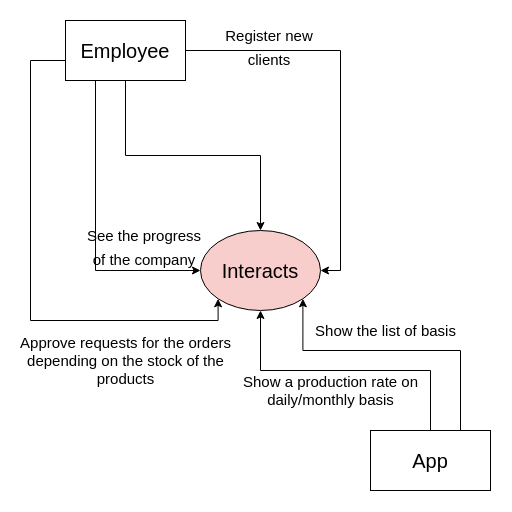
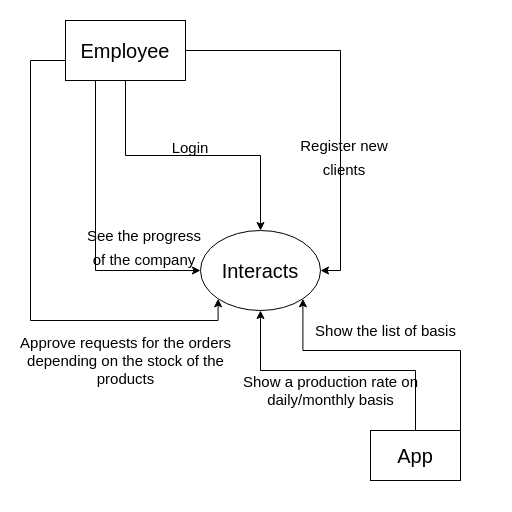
node "Register new clients": moved (270, 46) -> (345, 156)
node "Login": added
node "Interacts": fillcolor #f8cecc -> #ffffff
node "App": size 120x60 -> 90x50
